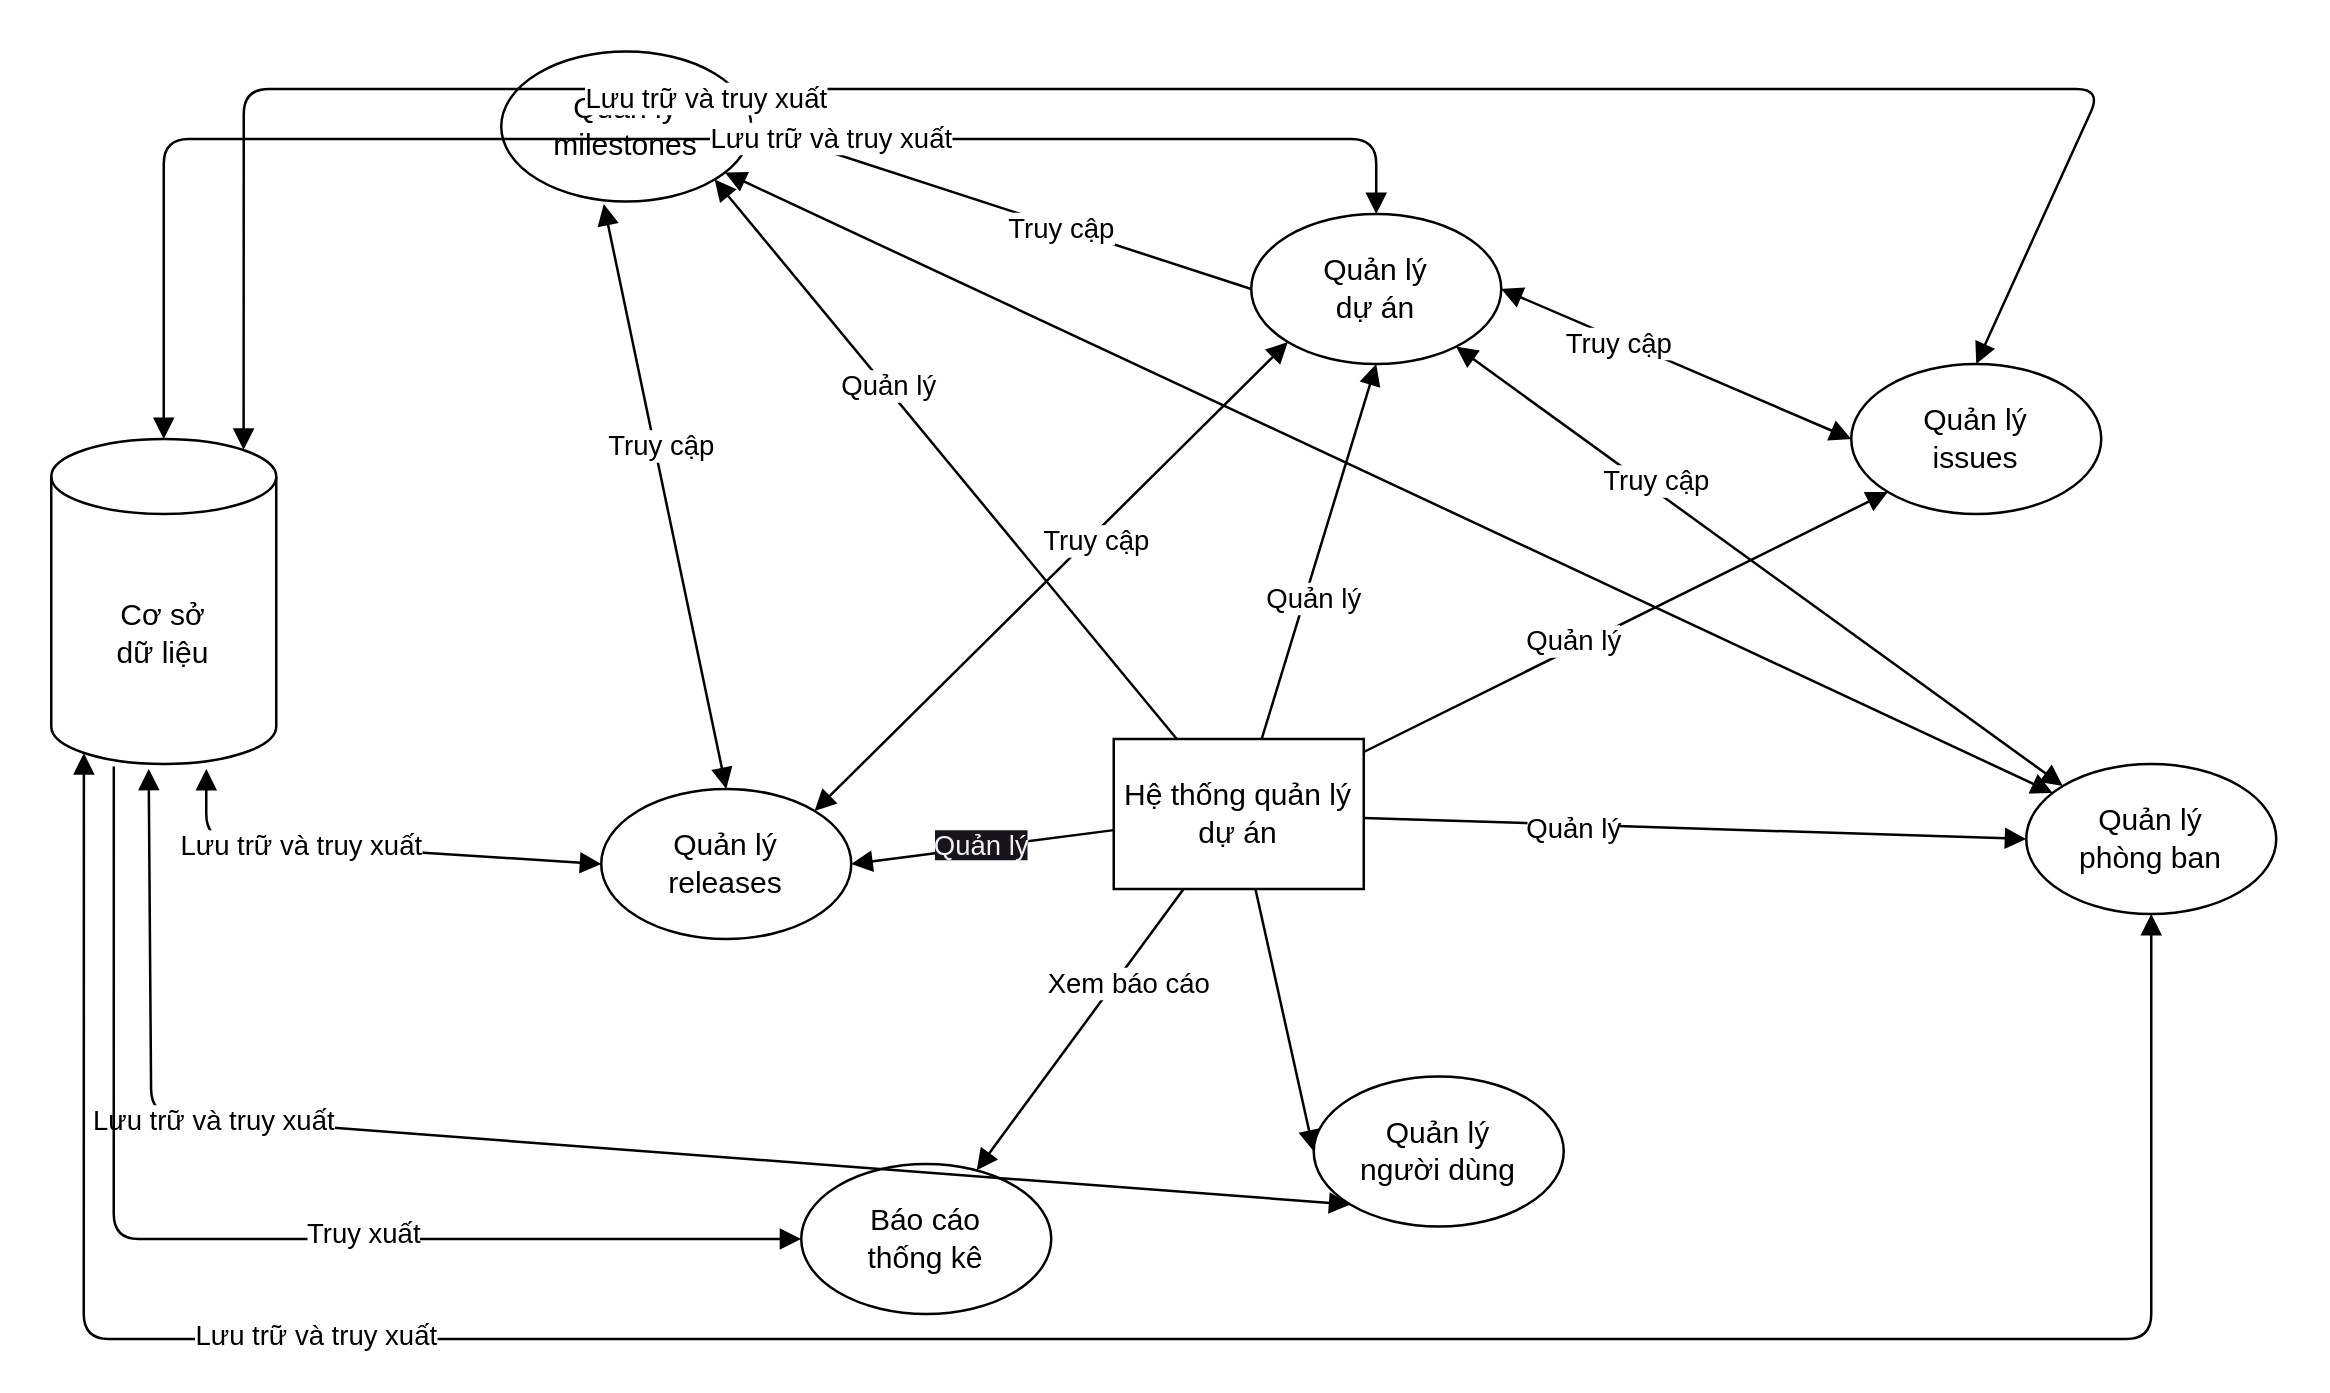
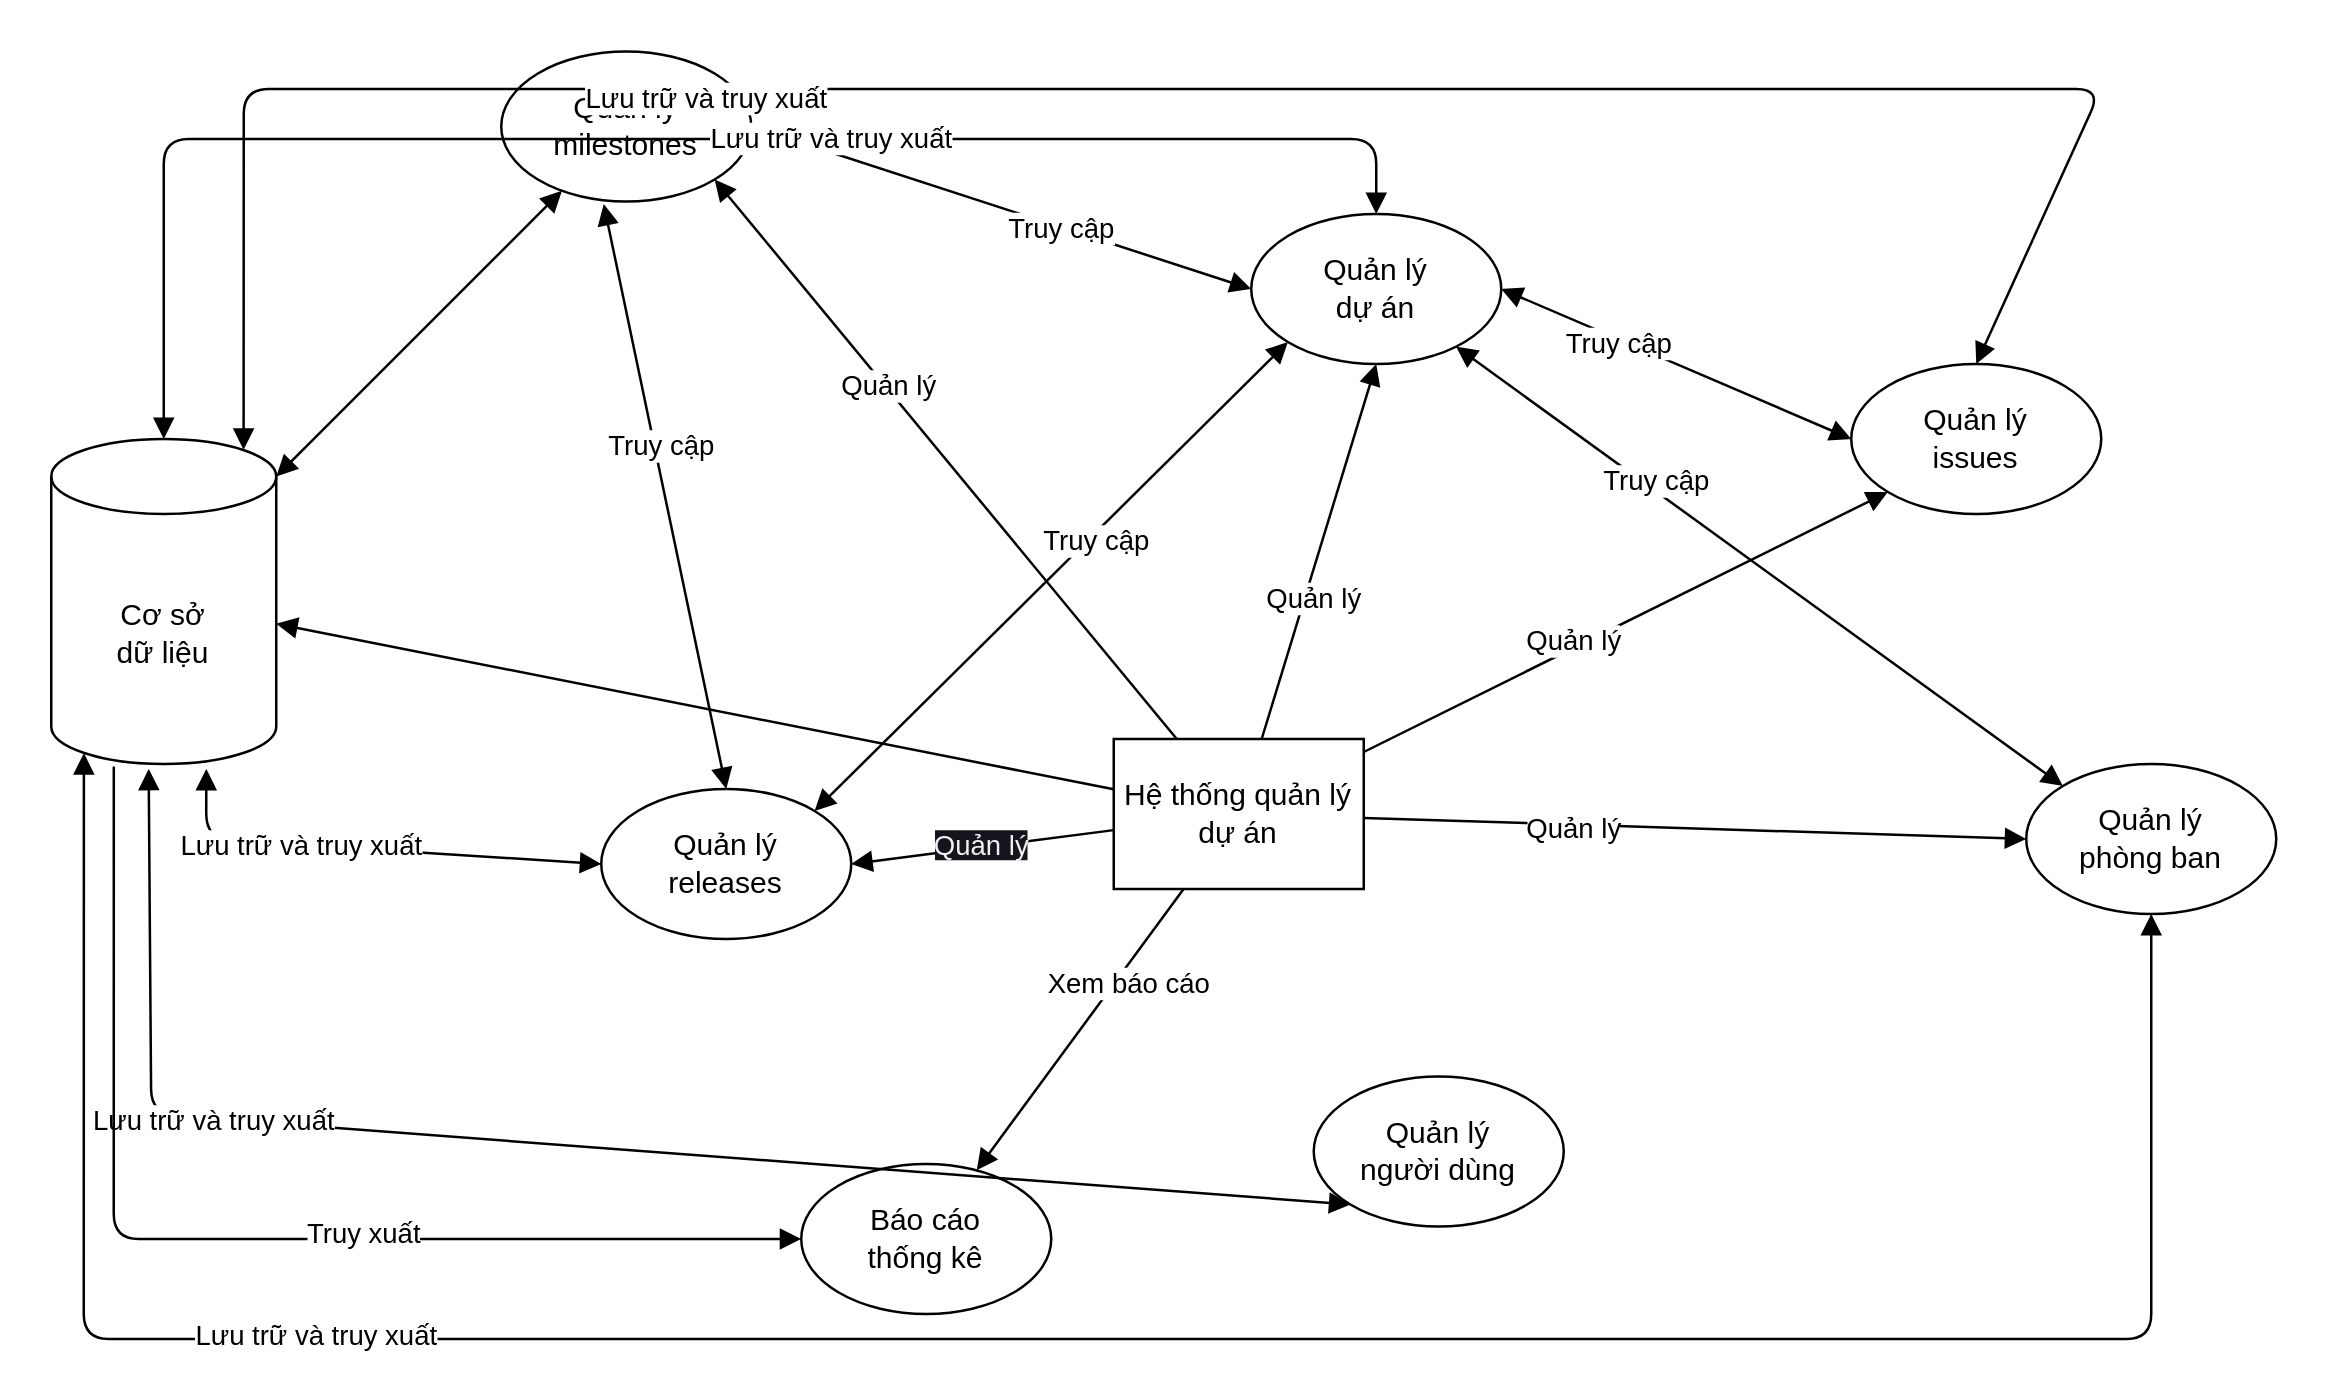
edge "Quản lý dự án" -> "Quản lý milestones": arrowhead none -> block
edge "Quản lý milestones" -- "Quản lý phòng ban": now "Quản lý milestones" -- "Cơ sở dữ liệu"
edge "Hệ thống quản lý dự án" -> "Quản lý người dùng": now "Hệ thống quản lý dự án" -> "Cơ sở dữ liệu"
